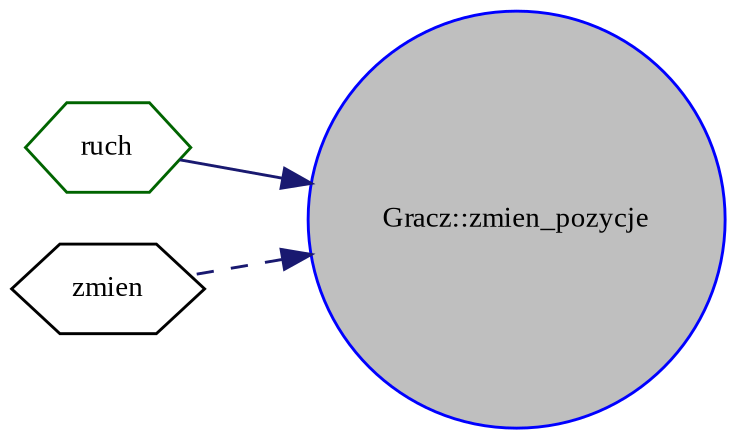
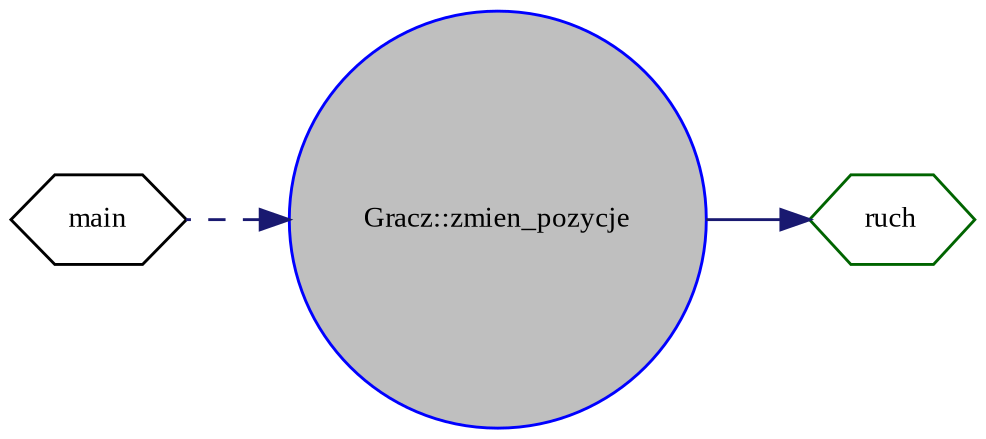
edge "ruch" -> "Gracz::zmien_pozycje": reversed
node "zmien": label "zmien" -> "main"
